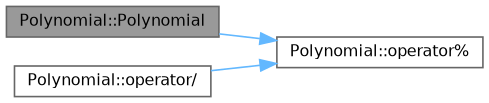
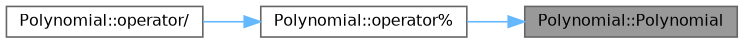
edge "Polynomial::Polynomial" -> "Polynomial::operator%": reversed
